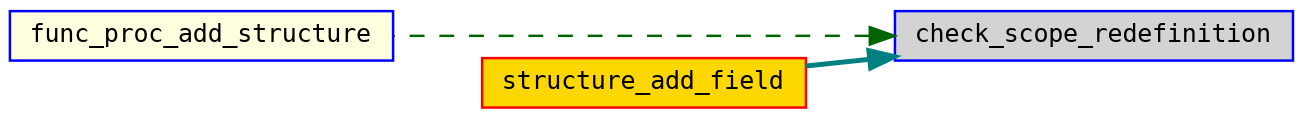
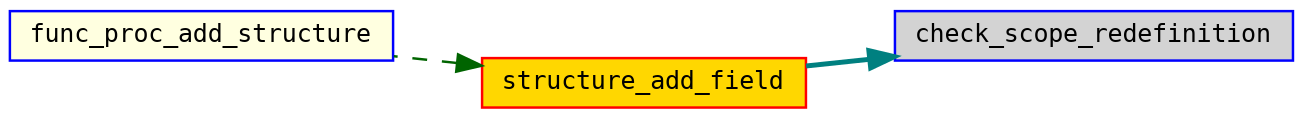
edge "func_proc_add_structure" -> "check_scope_redefinition": now "func_proc_add_structure" -> "structure_add_field"
